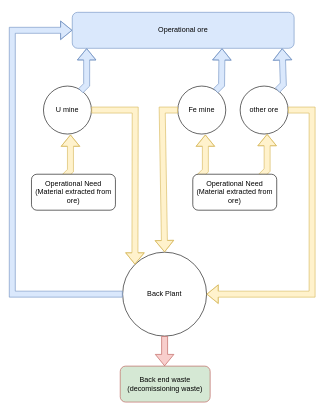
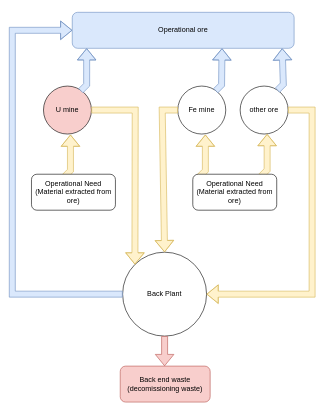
node "U mine": fillcolor #ffffff -> #f8cecc
node "Back end waste (decomissioning waste)": fillcolor #d5e8d4 -> #f8cecc
